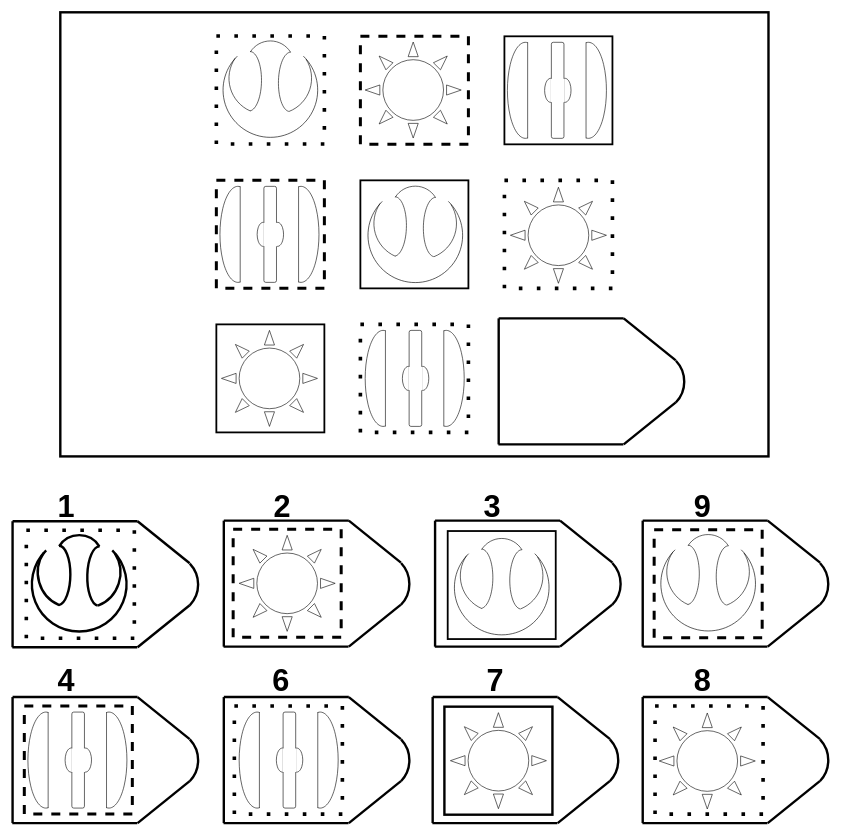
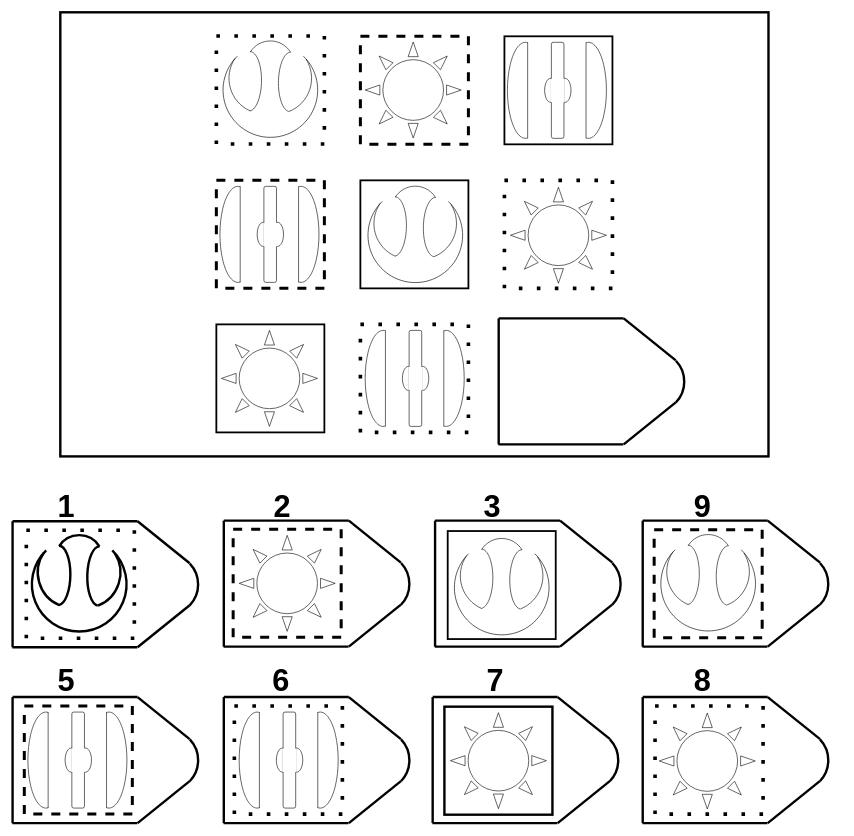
node "4": label "4" -> "5"
